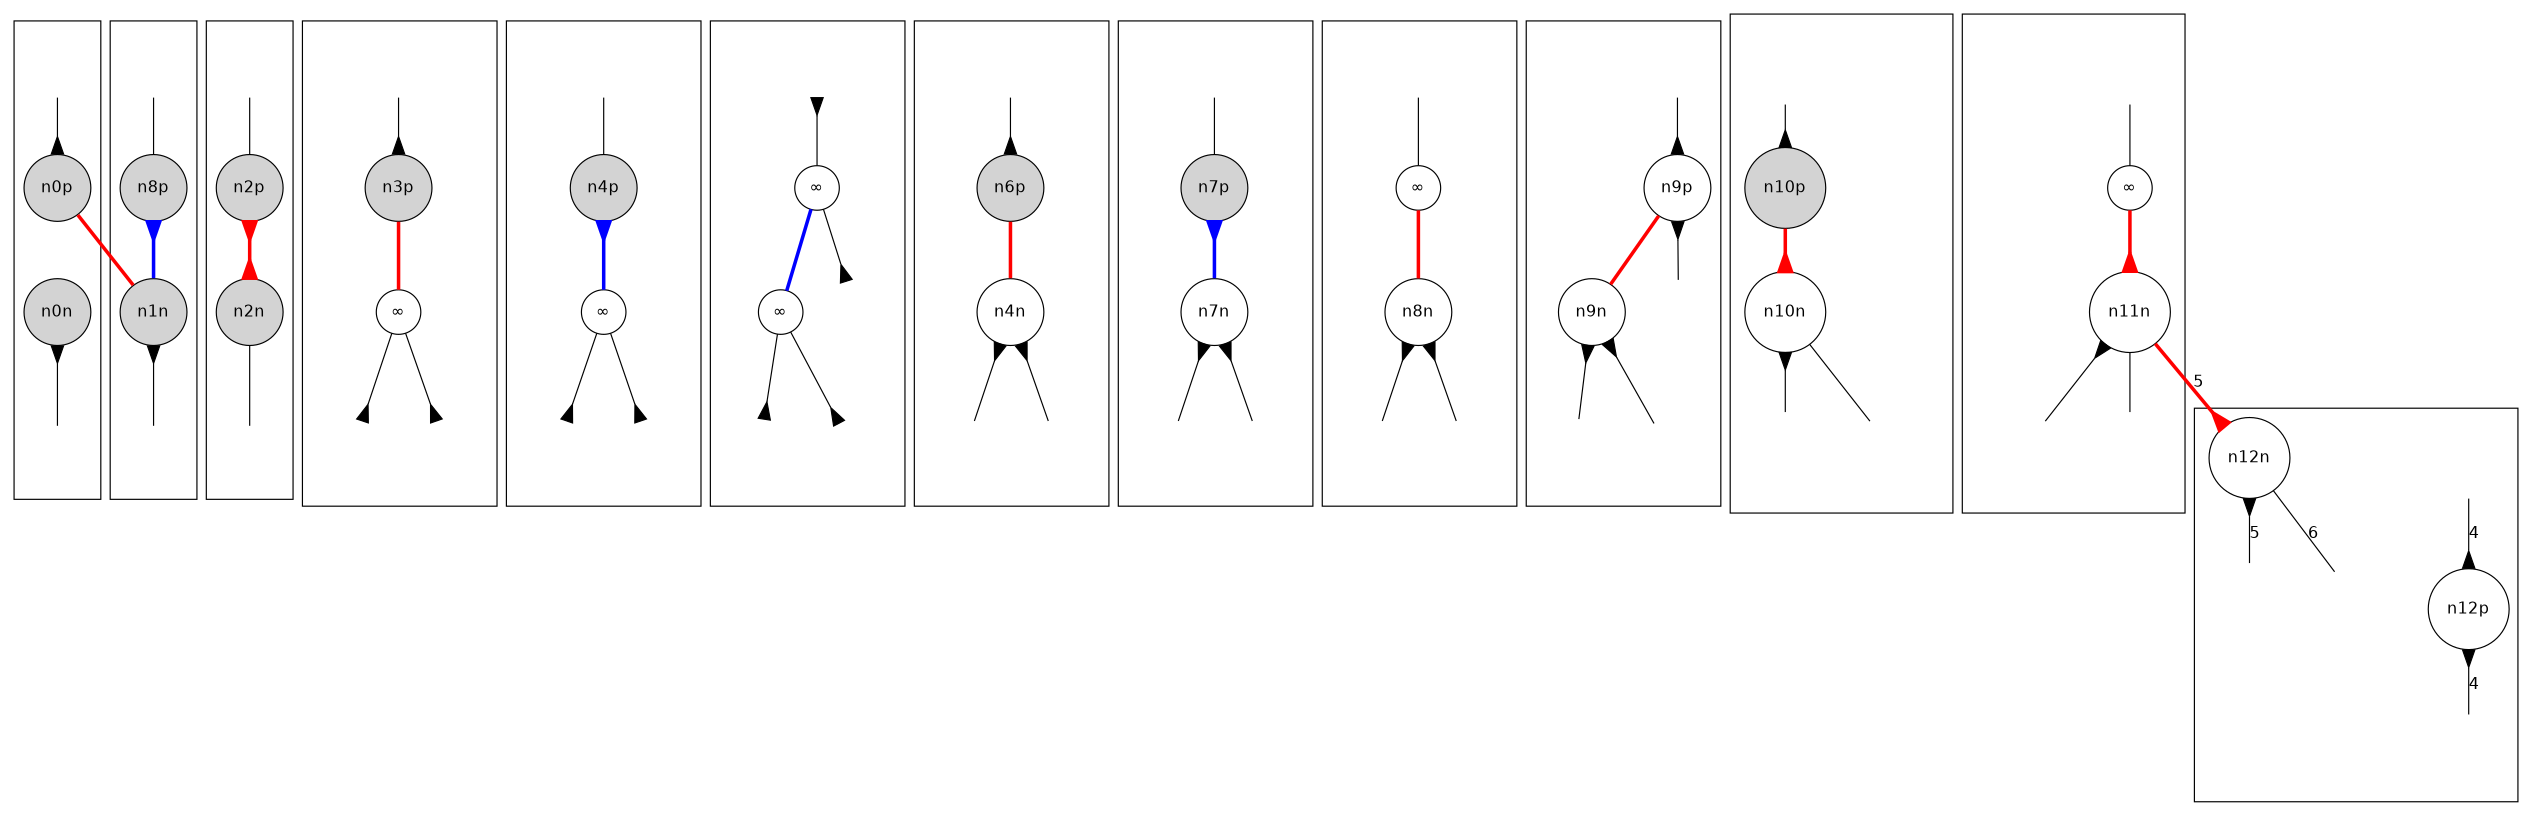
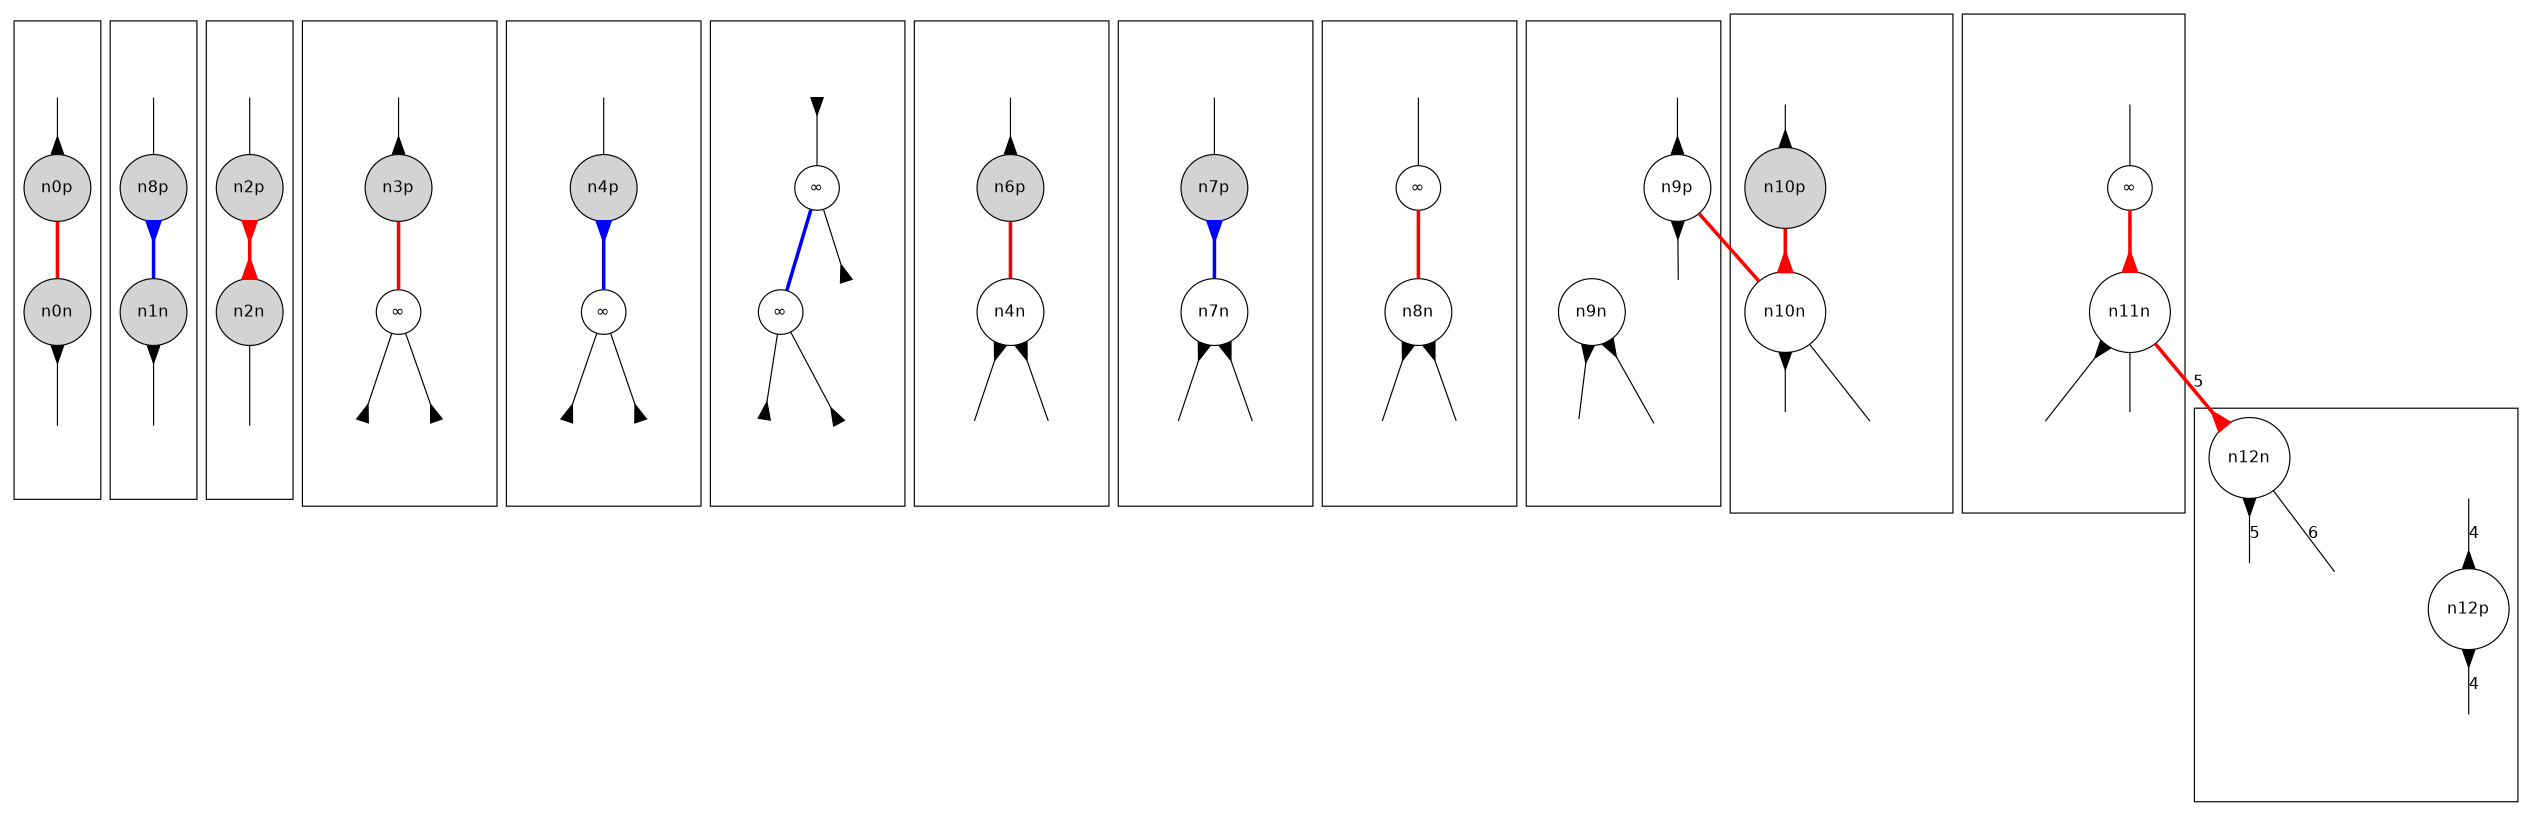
edge "n0p" -- "n1n": now "n0p" -- "n0n"
edge "n9p" -- "n9n": now "n9p" -- "n10n"
